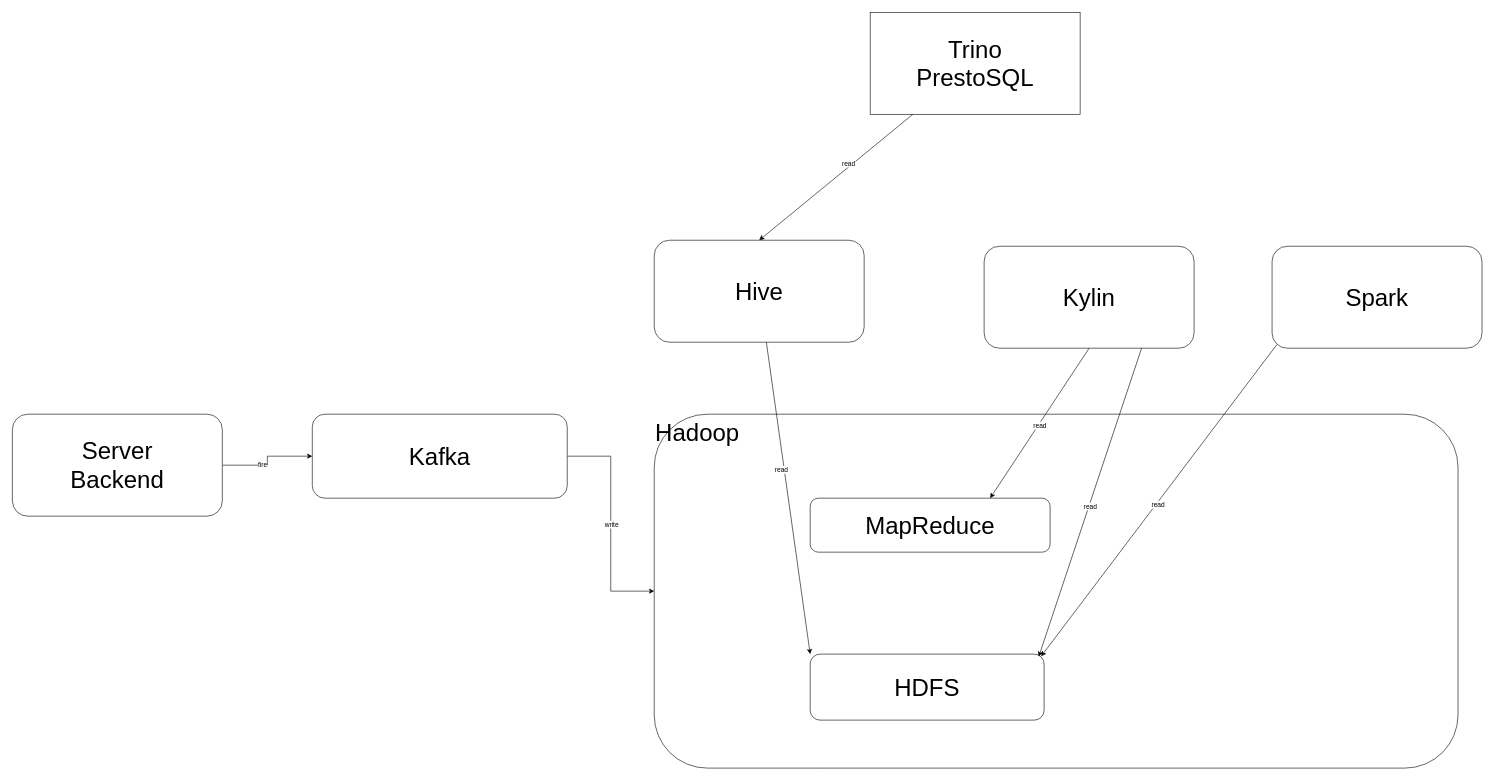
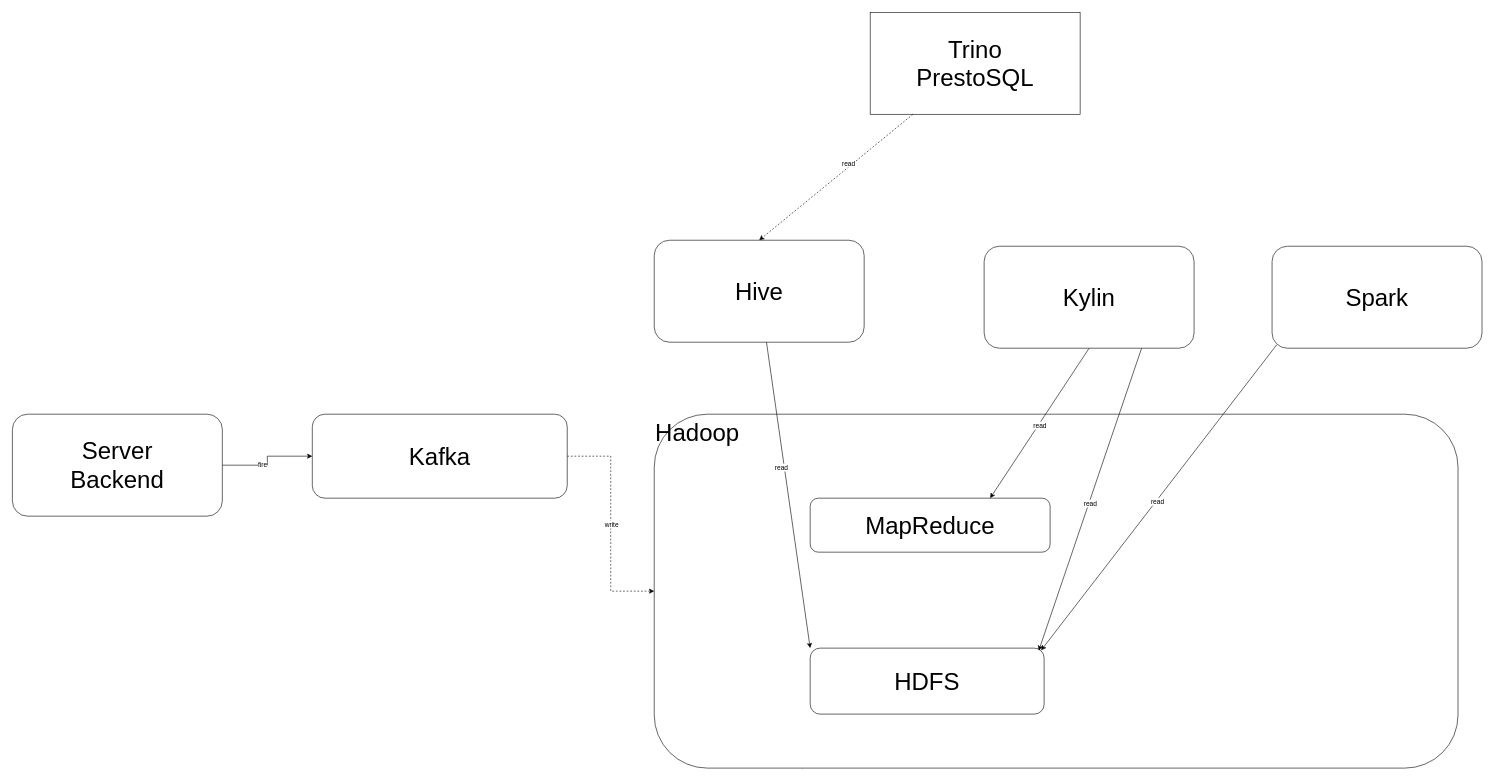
edge "Trino PrestoSQL" -> "Hive": style solid -> dashed
edge "Kafka" -> "Hadoop": style solid -> dashed
node "HDFS": moved (927, 687) -> (927, 681)
